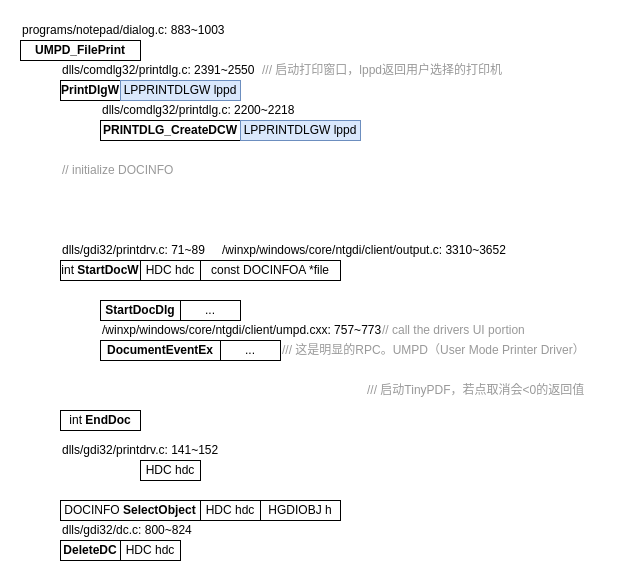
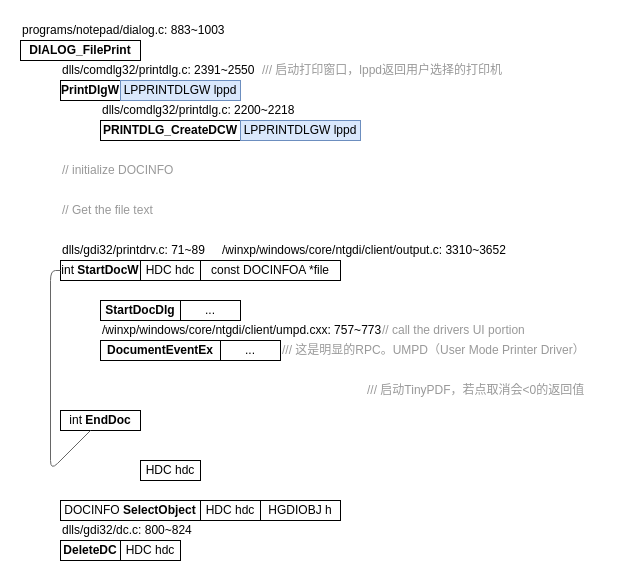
node "UMPD_FilePrint": label "UMPD_FilePrint" -> "DIALOG_FilePrint"
node "// Get the file text": added
edge "int StartDocW" -- "int EndDoc": added
node "dlls/gdi32/printdrv.c: 141~152": removed
